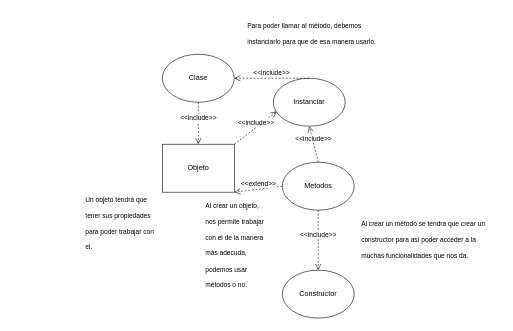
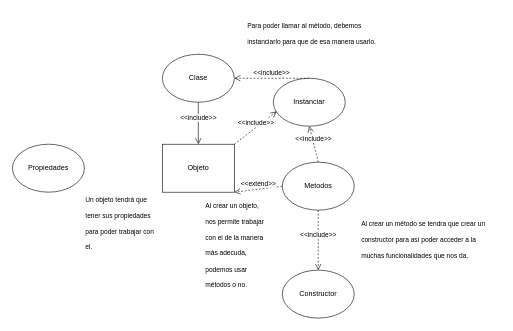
edge "Clase" -> "Objeto": style dashed -> solid
node "Propiedades": added
